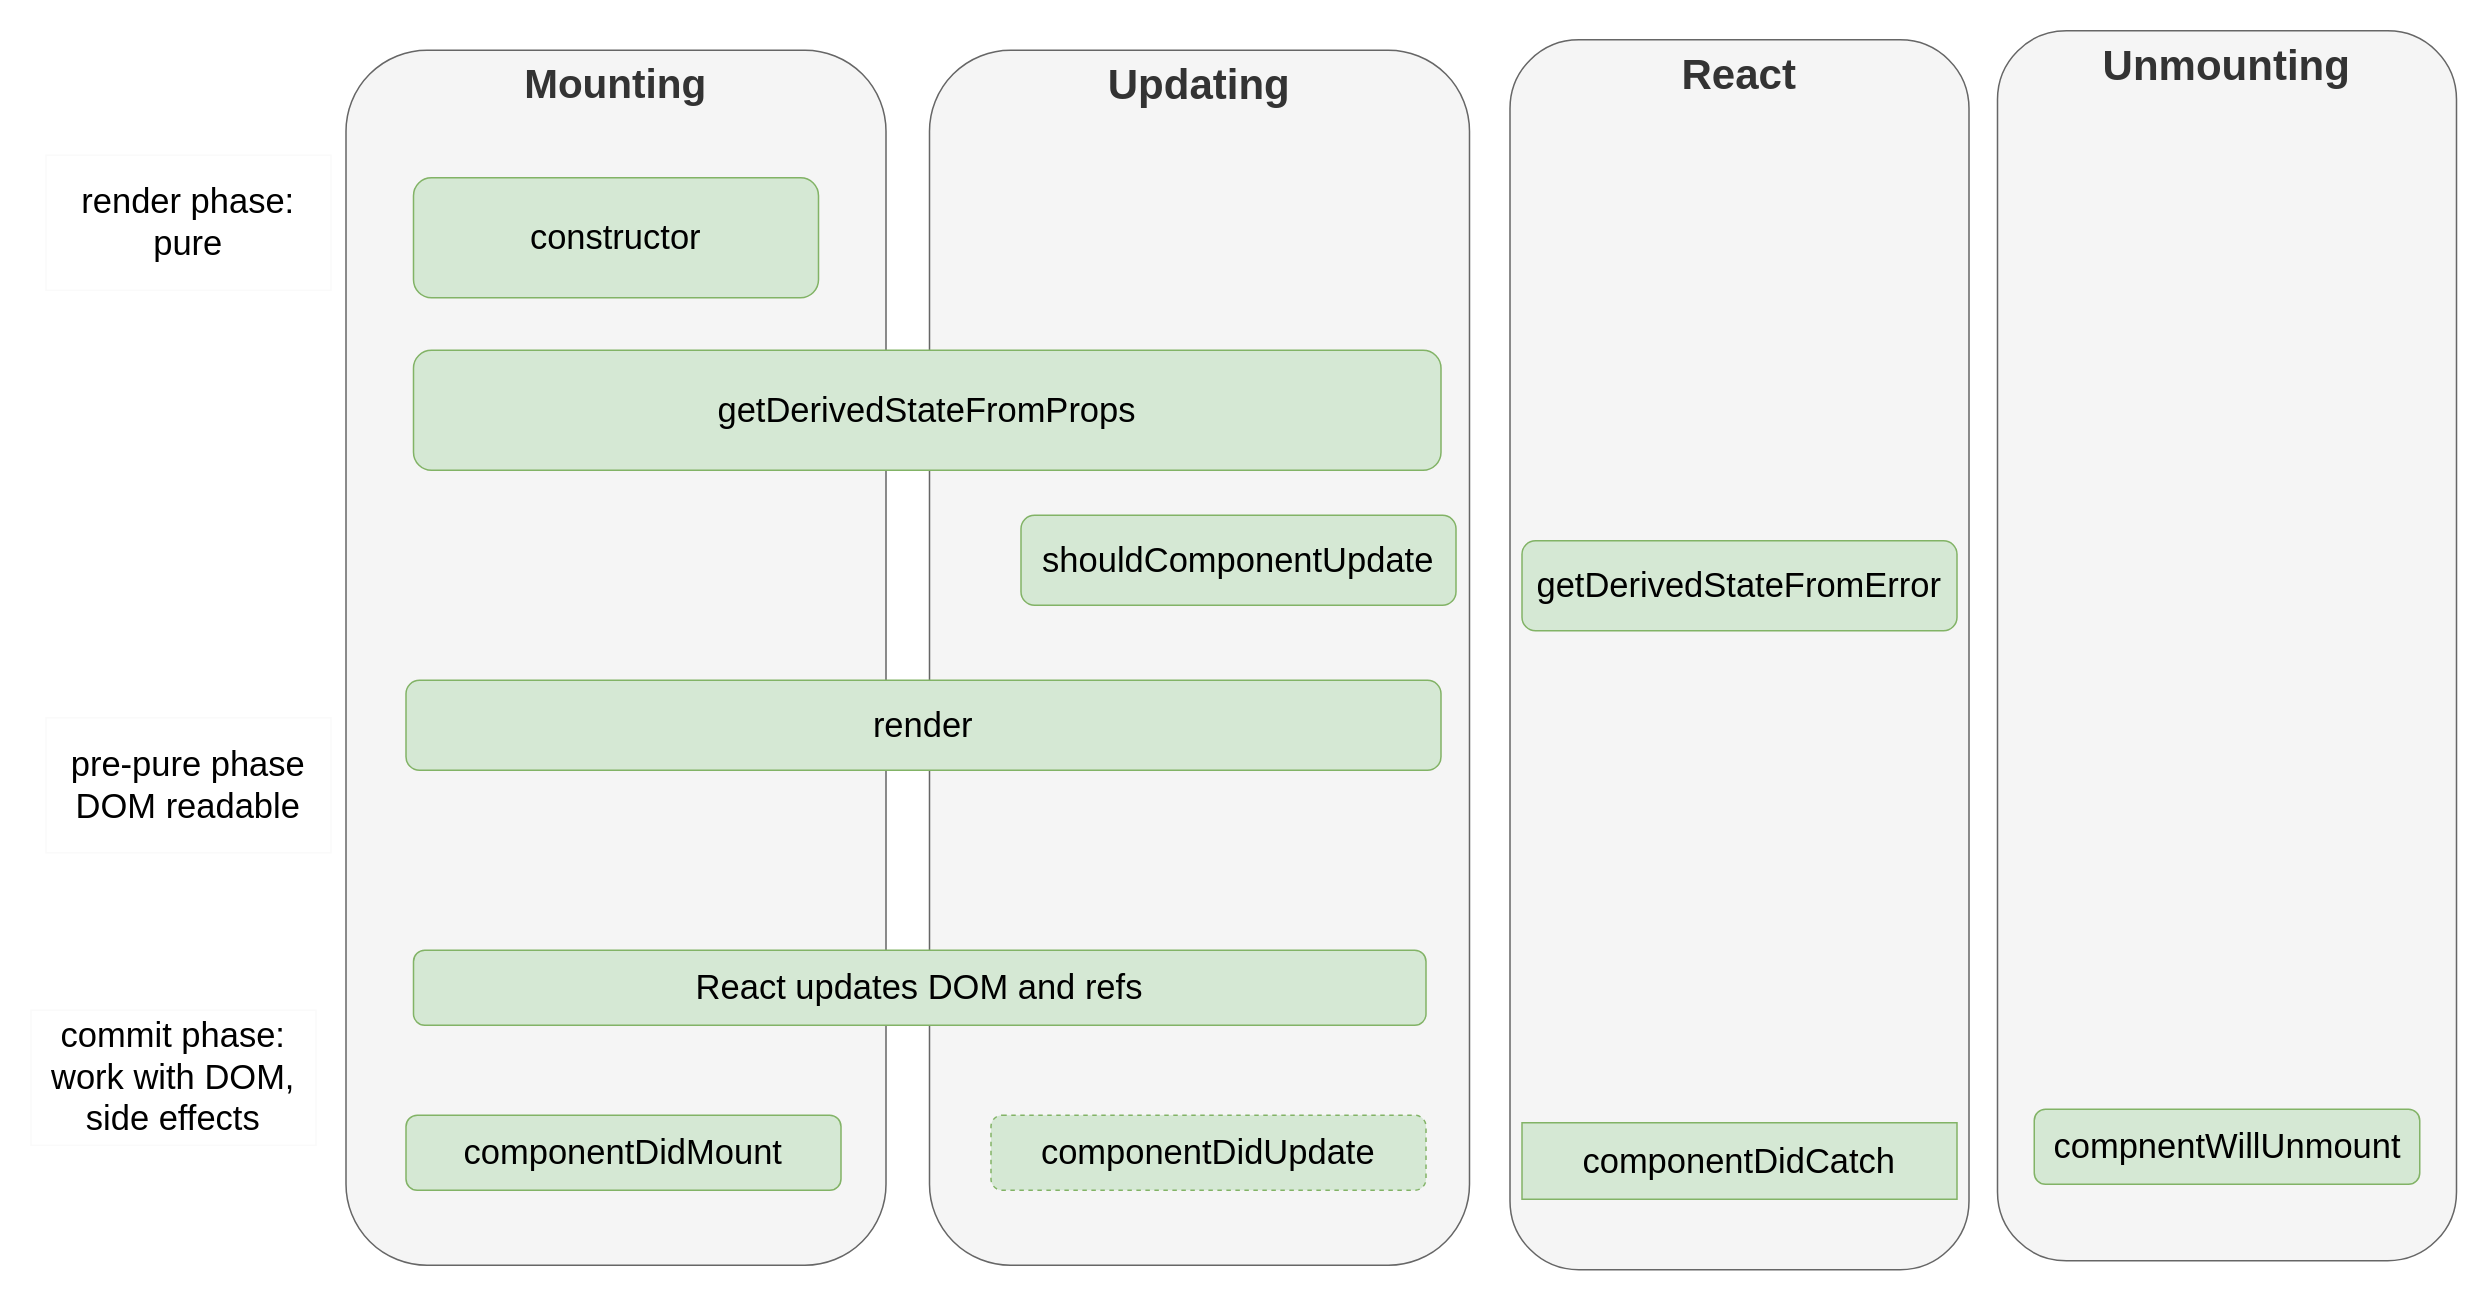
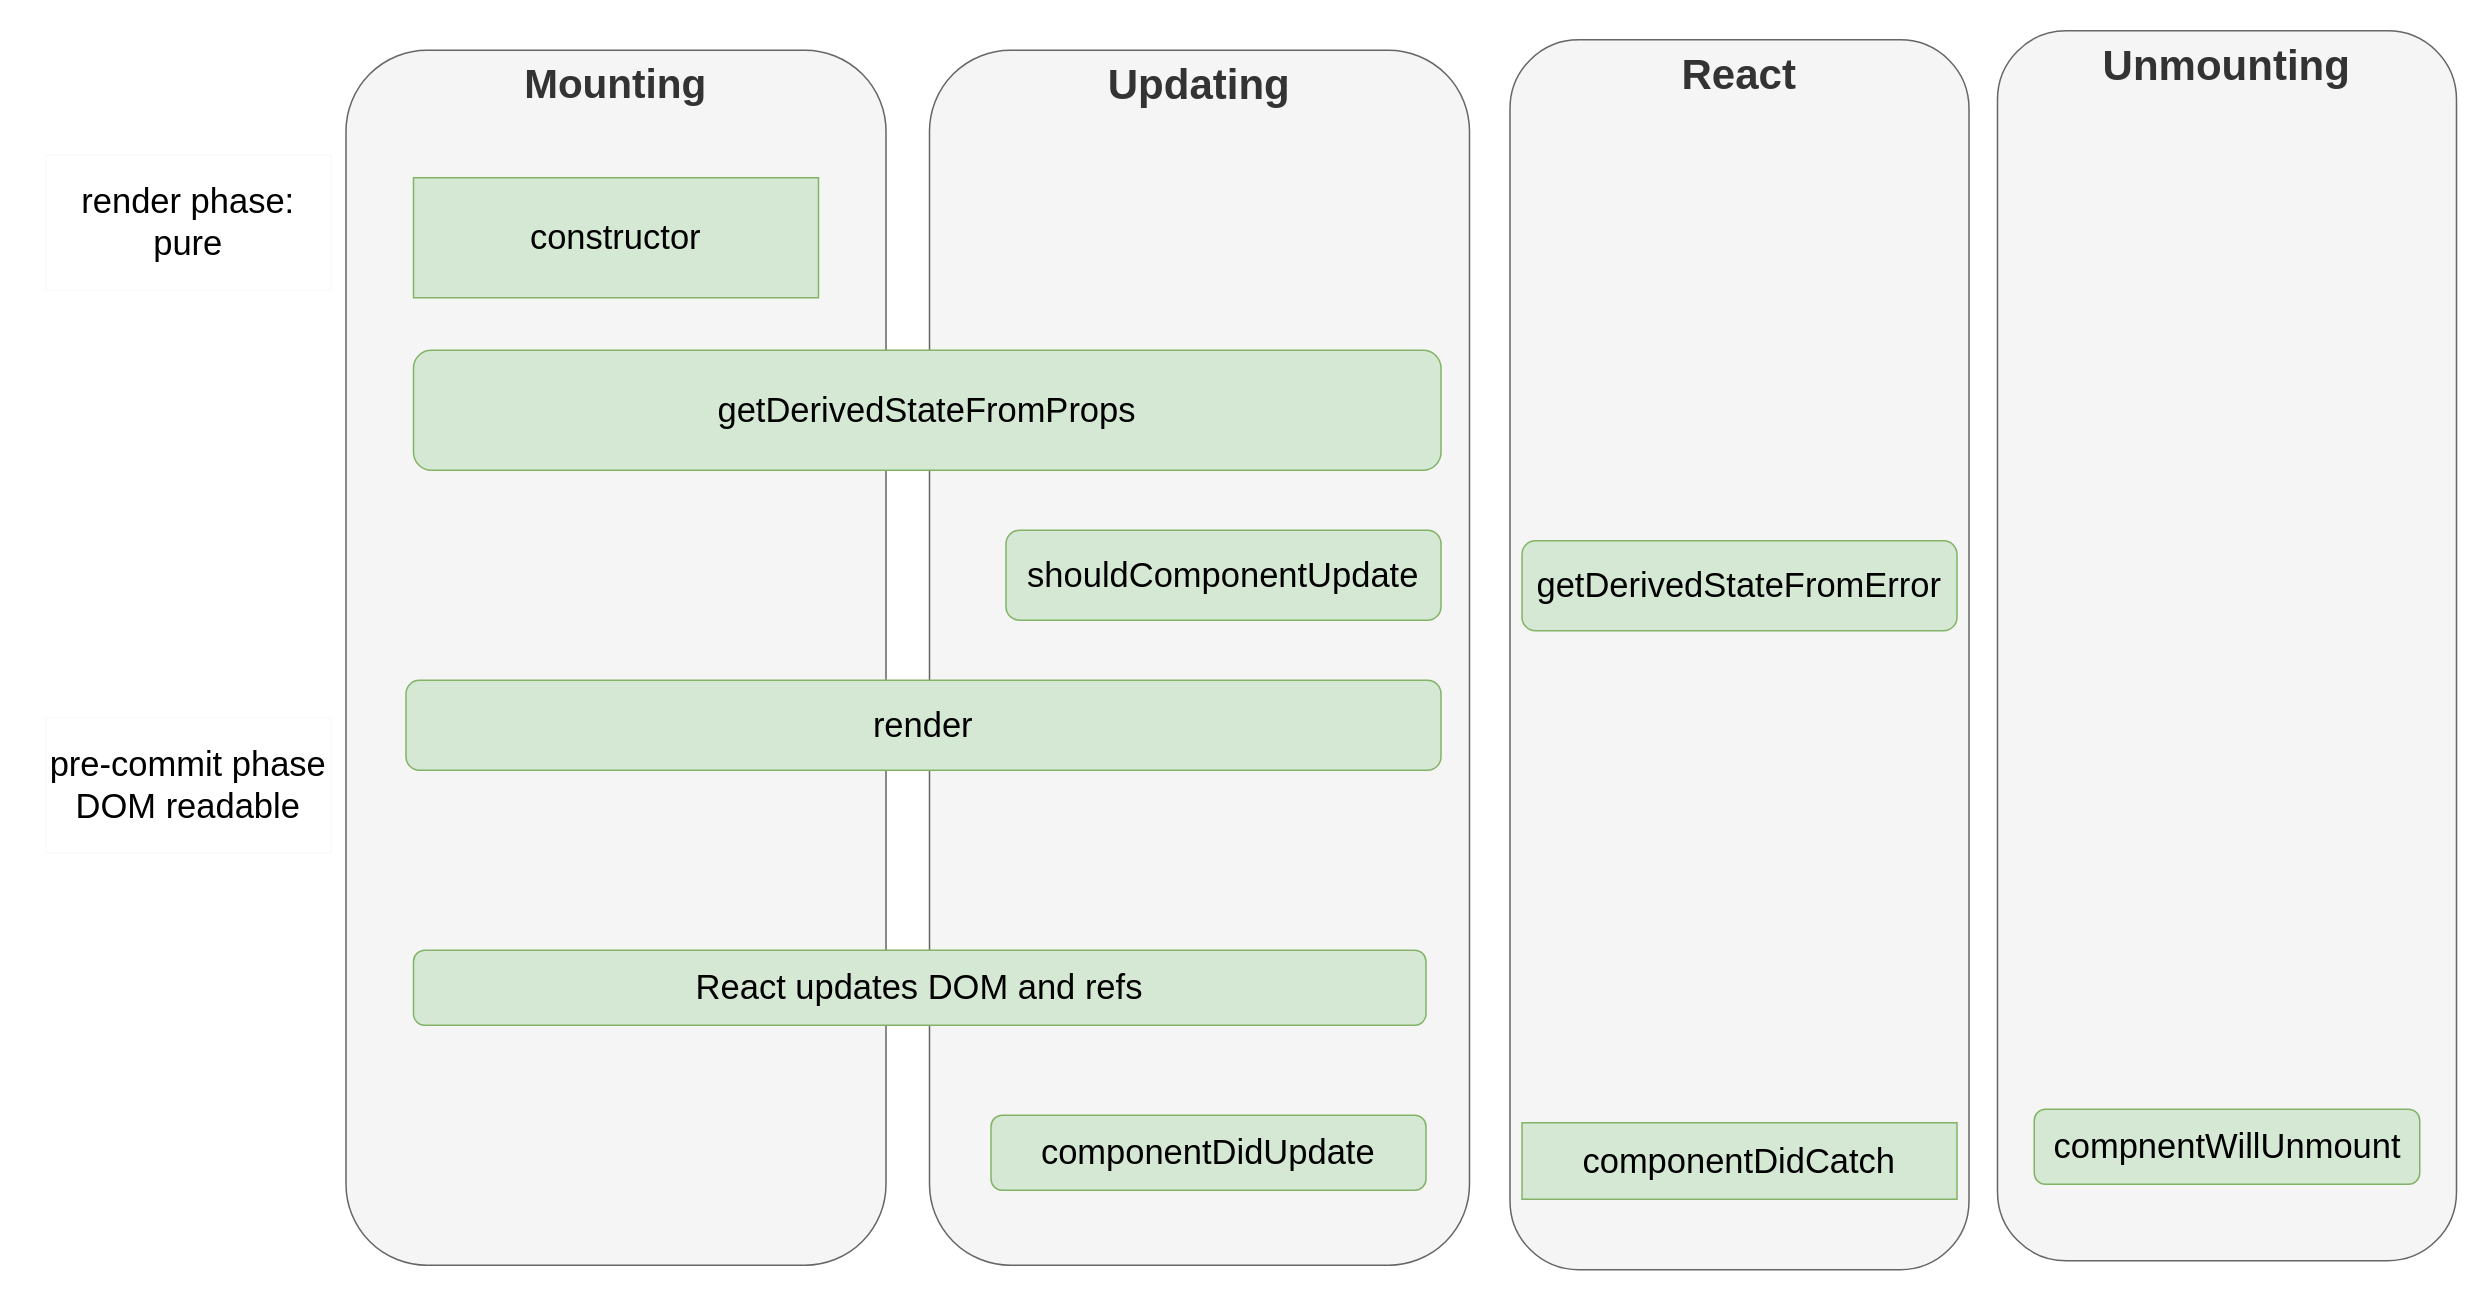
node "constructor": shape rounded rectangle -> rectangle
node "shouldComponentUpdate": moved (1238, 560) -> (1223, 575)
node "pre-pure phase DOM readable": label "pre-pure phase DOM readable" -> "pre-commit phase DOM readable"
node "commit phase: work with DOM, side effects": removed
node "componentDidMount": removed
node "componentDidUpdate": style dashed -> solid
